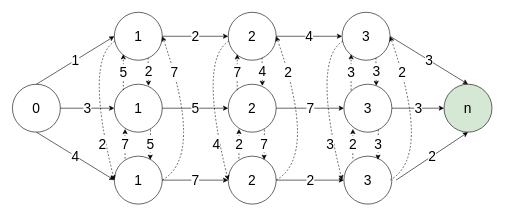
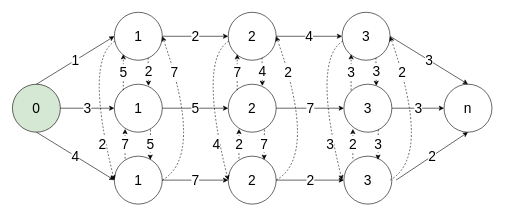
node "0": fillcolor #ffffff -> #d5e8d4
node "n": fillcolor #d5e8d4 -> #ffffff
